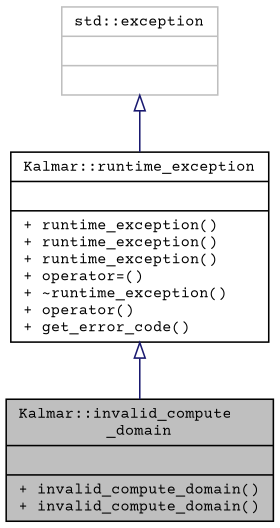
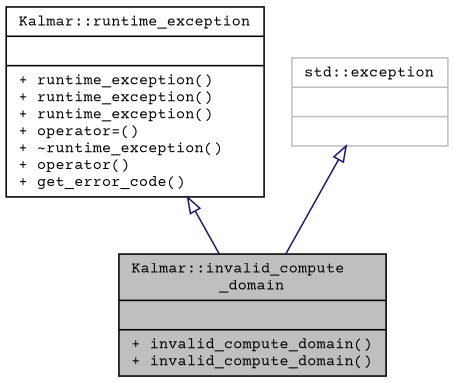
edge "Kalmar::runtime_exception" -> "std::exception": now "Kalmar::invalid_compute" -> "std::exception"
